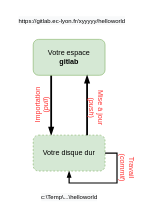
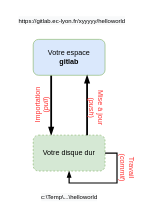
node "Votre espace gitlab": fillcolor #d5e8d4 -> #dae8fc
